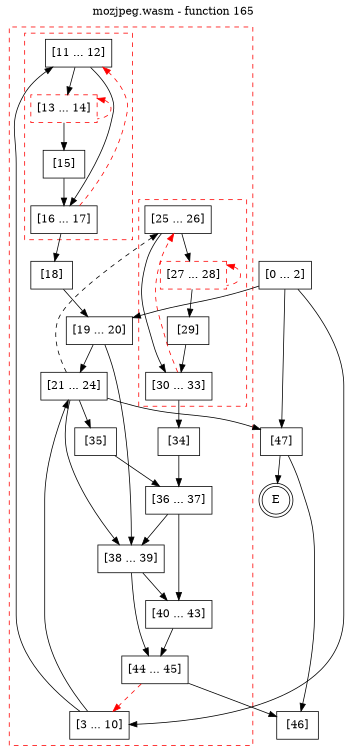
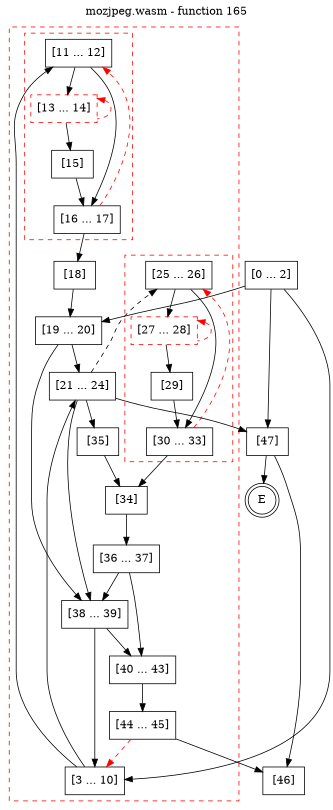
edge "[35]" -> "[36 ... 37]": now "[35]" -> "[34]"
edge "[38 ... 39]" -> "[44 ... 45]": now "[38 ... 39]" -> "[3 ... 10]"
